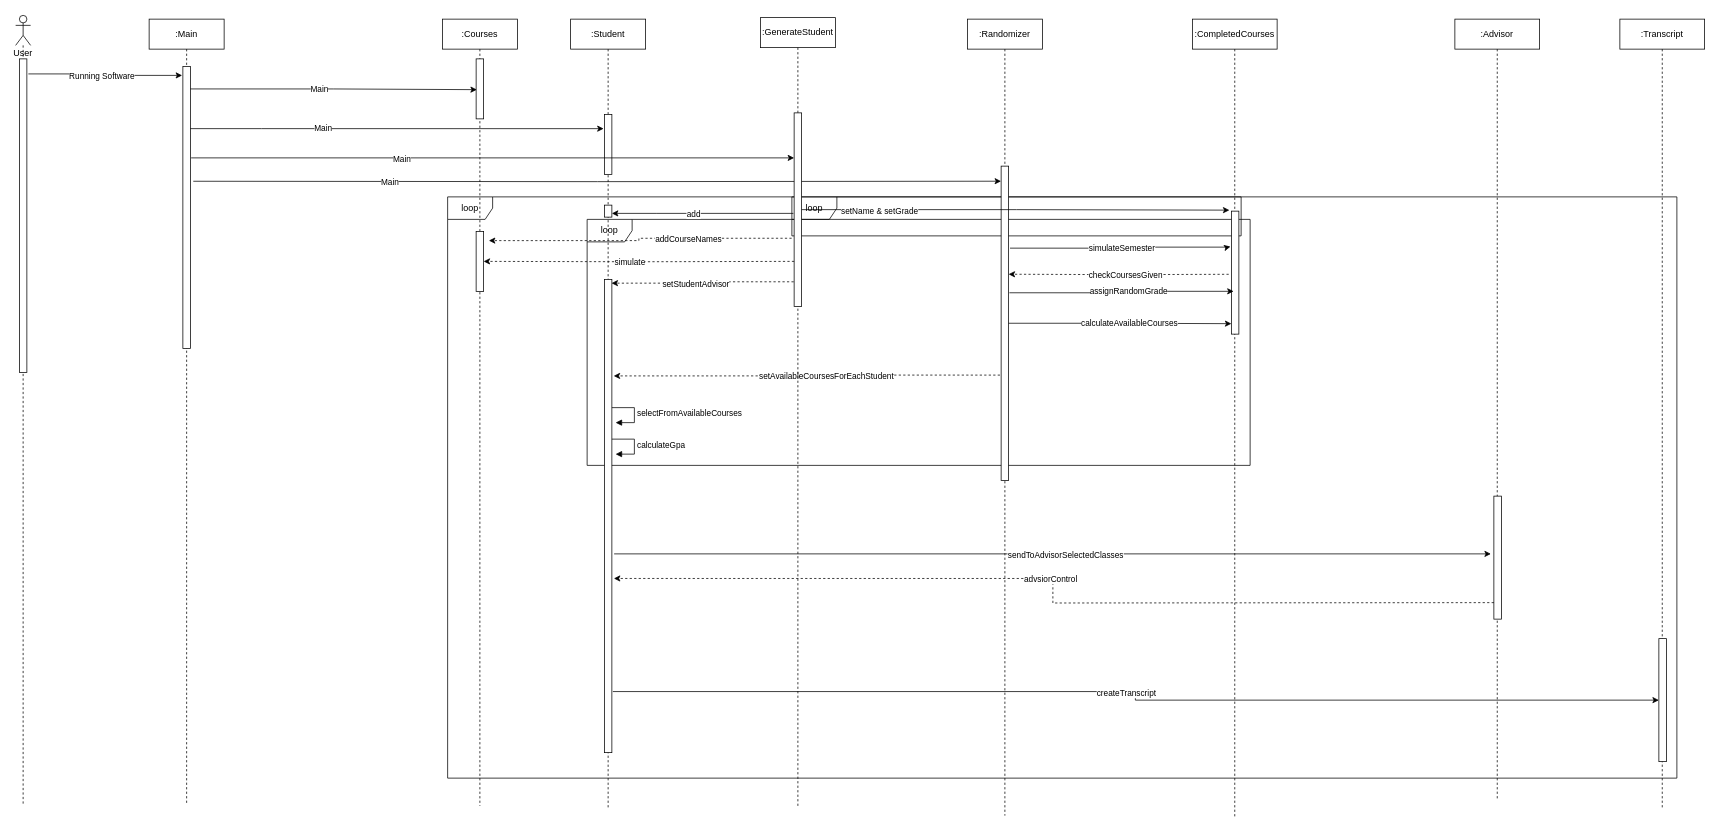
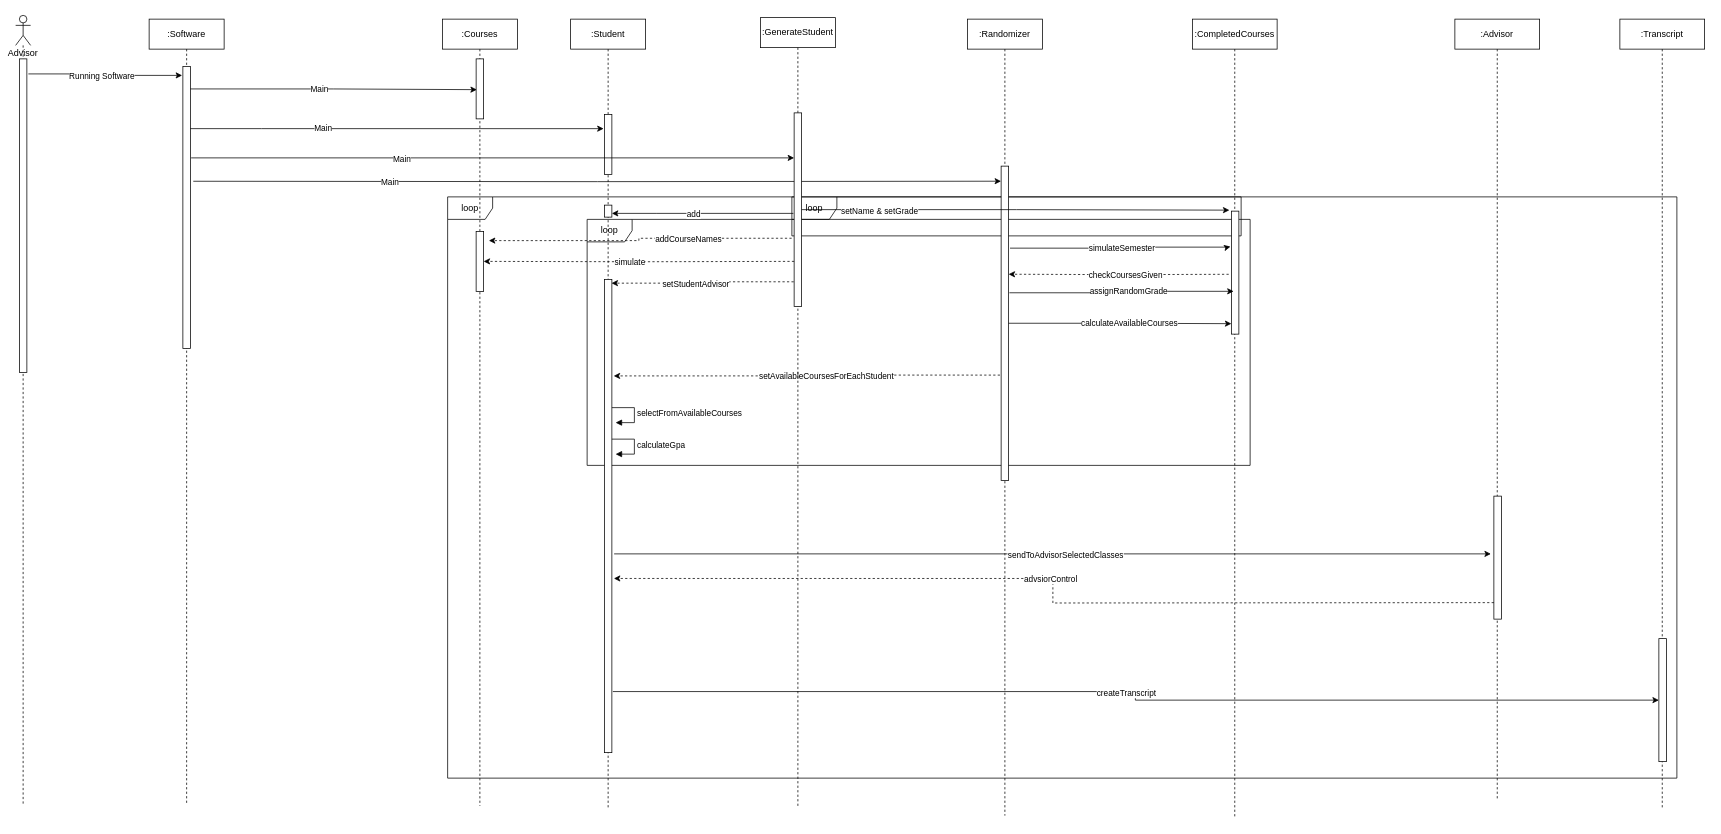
node ":Main": label ":Main" -> ":Software"
node "User": label "User" -> "Advisor"
